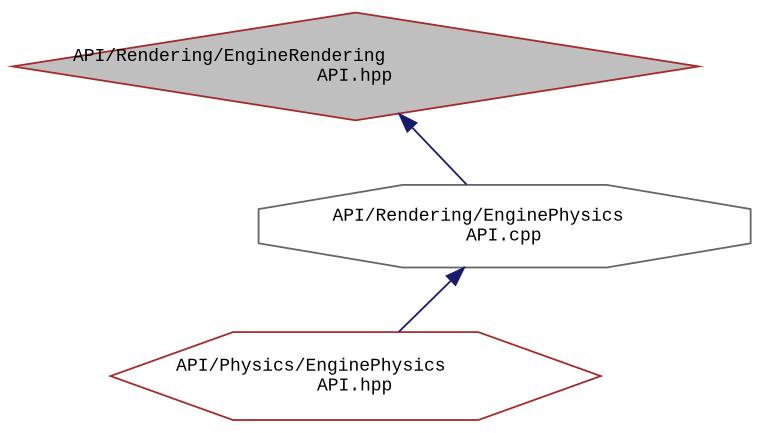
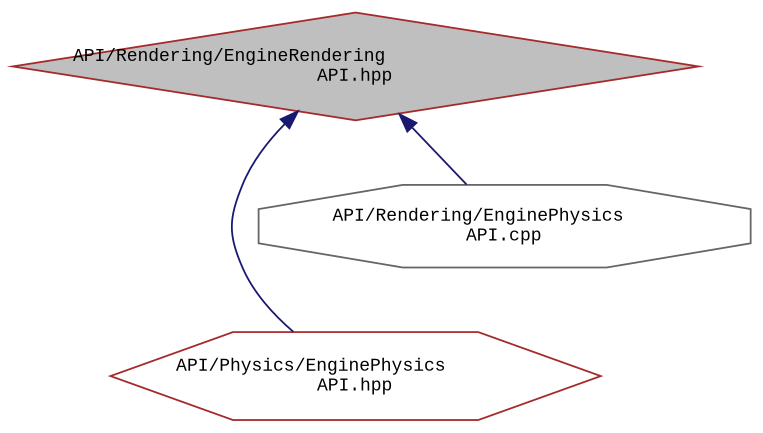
edge "API/Physics/EnginePhysics API.hpp" -> "API/Rendering/EnginePhysics API.cpp": now "API/Physics/EnginePhysics API.hpp" -> "API/Rendering/EngineRendering API.hpp"
